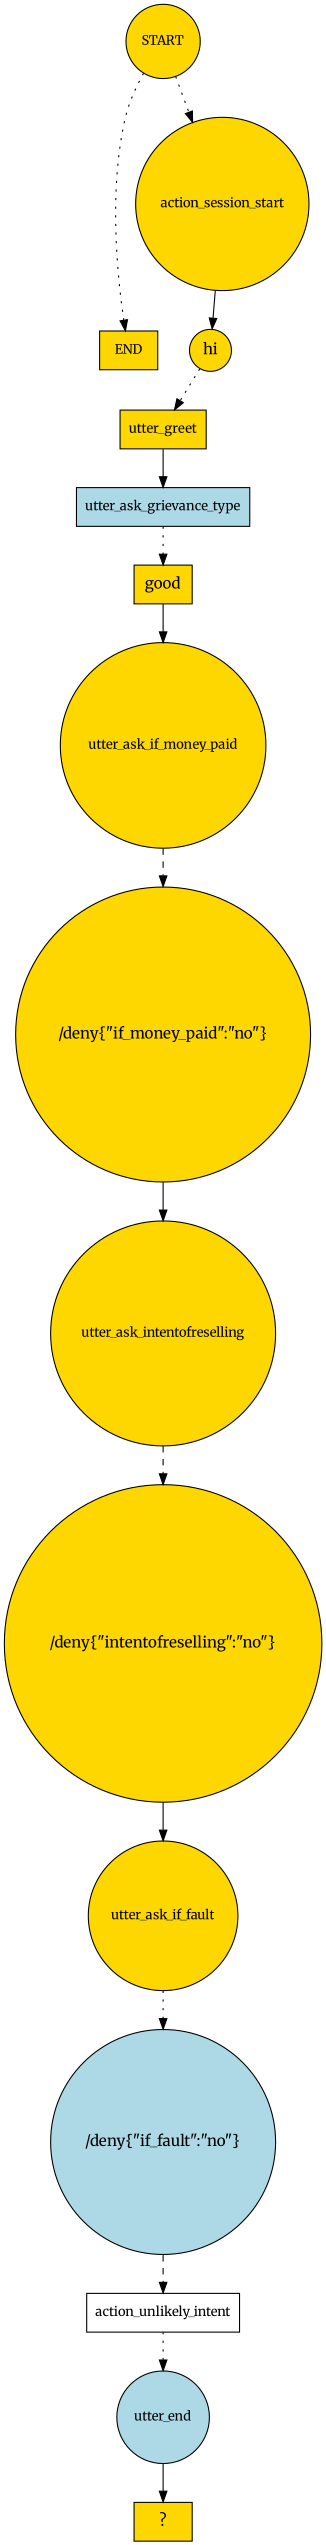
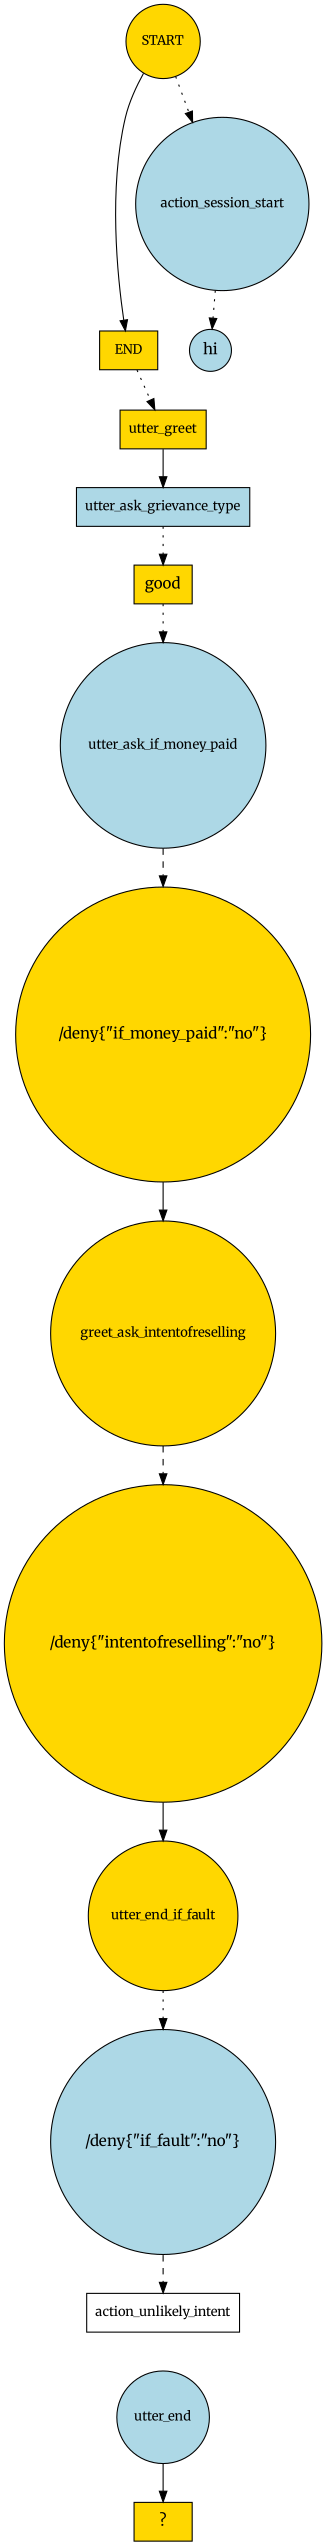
edge "START" -> "END": style dotted -> solid
node "action_session_start": fillcolor gold -> lightblue
edge "action_session_start" -> "hi": style solid -> dotted
node "hi": fillcolor gold -> lightblue
edge "hi" -> "utter_greet": now "END" -> "utter_greet"
edge "good" -> "utter_ask_if_money_paid": style solid -> dotted
node "utter_ask_if_money_paid": fillcolor gold -> lightblue
node "utter_ask_intentofreselling": label "utter_ask_intentofreselling" -> "greet_ask_intentofreselling"
node "utter_ask_if_fault": label "utter_ask_if_fault" -> "utter_end_if_fault"
edge "action_unlikely_intent" -> "utter_end": removed
